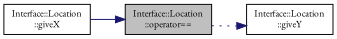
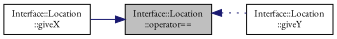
edge "Interface::Location ::operator==" -> "Interface::Location ::giveY": reversed
